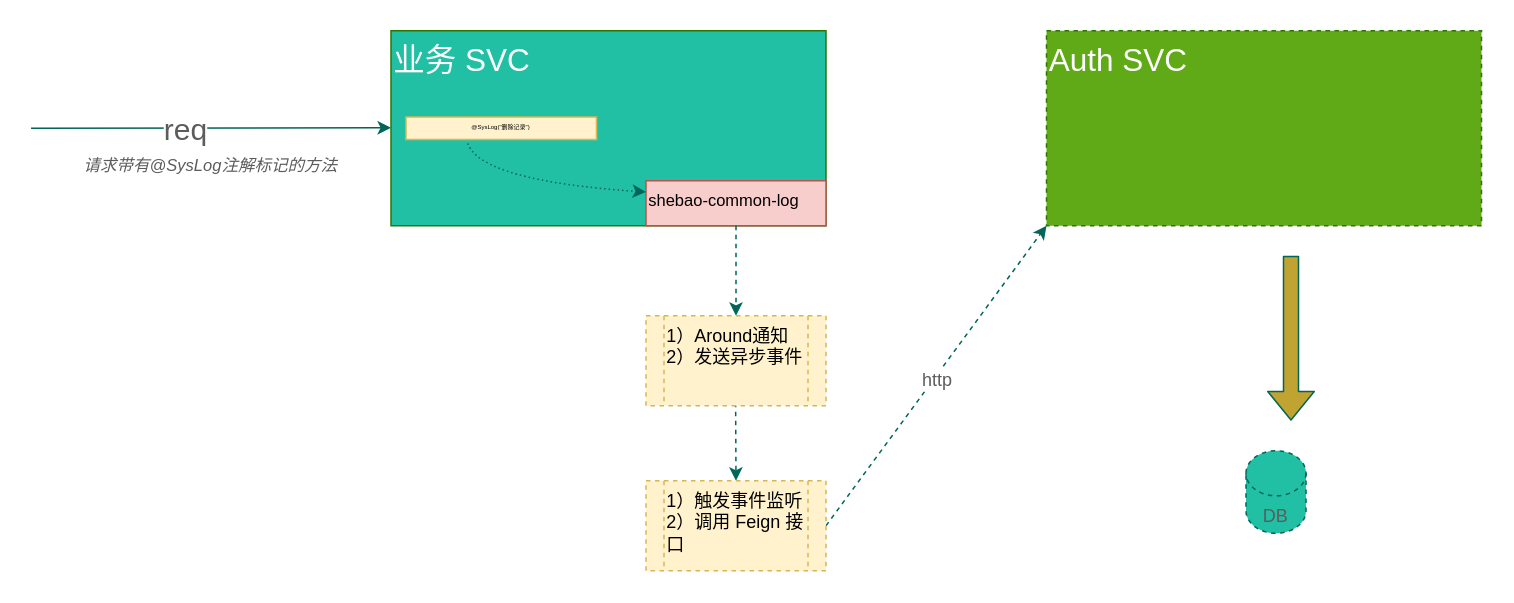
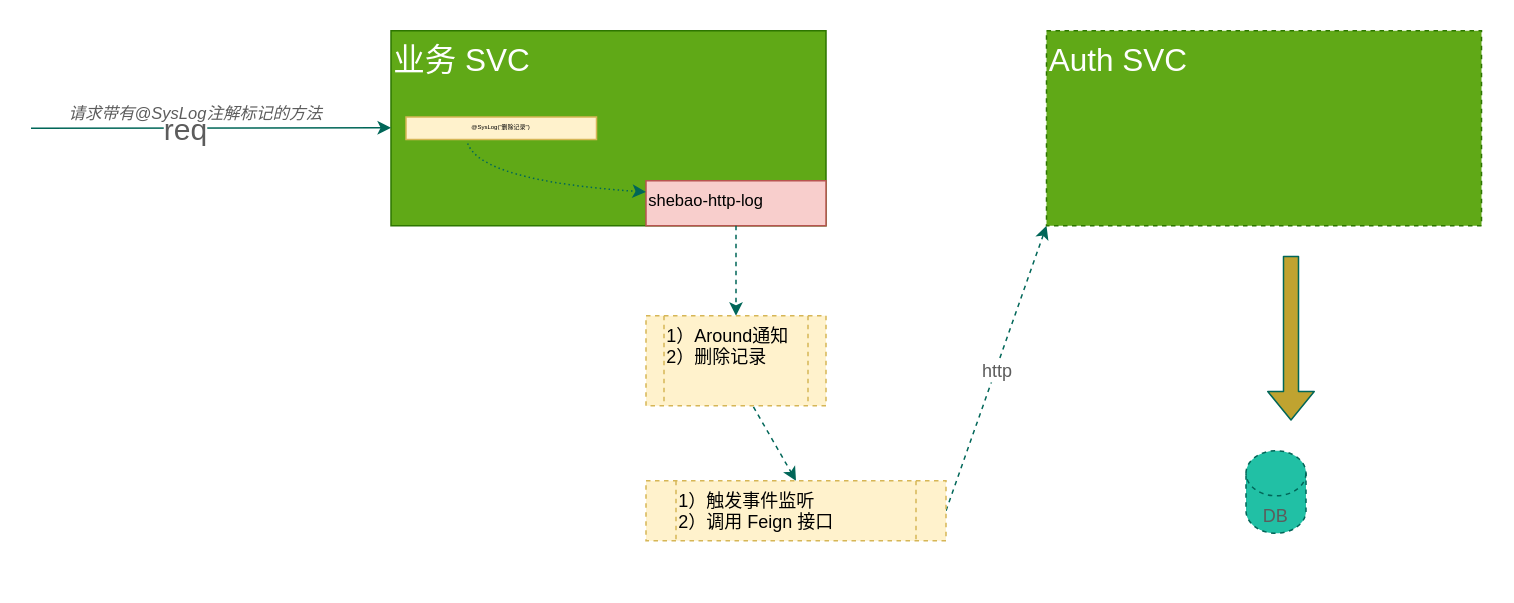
node "业务 SVC": fillcolor #21c0a5 -> #60a917
node "请求带有@SysLog注解标记的方法": moved (211, 166) -> (196, 113)
node "shebao-common-log": label "shebao-common-log" -> "shebao-http-log"
node "1）Around通知2）发送异步事件": label "1）Around通知2）发送异步事件" -> "1）Around通知2）删除记录"
node "1）触发事件监听 2）调用 Feign 接口": size 180x90 -> 300x60
